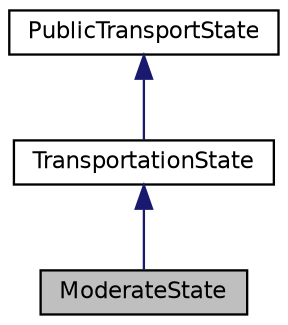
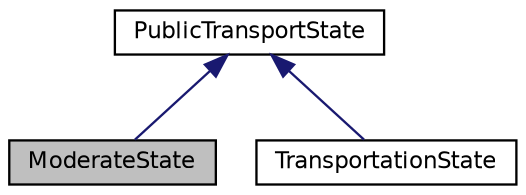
edge "ModerateState" -> "TransportationState": now "ModerateState" -> "PublicTransportState"
